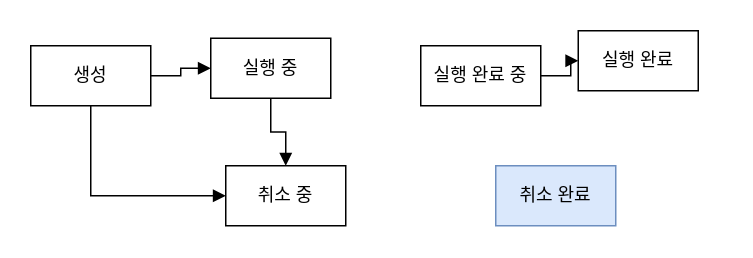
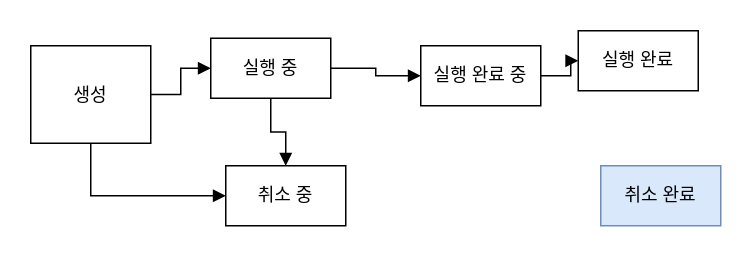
edge "실행 중" -> "실행 완료 중": added
node "생성": size 120x60 -> 120x98
node "취소 완료": moved (556, 196) -> (661, 196)
